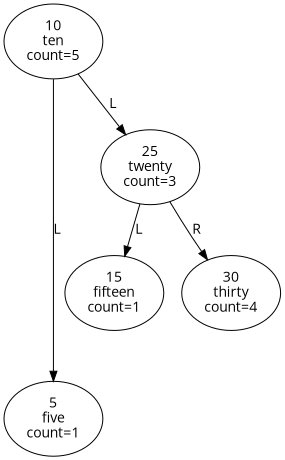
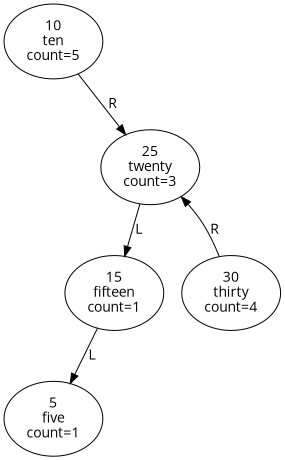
edge "10 ten count=5" -> "25 twenty count=3": label "L" -> "R"
edge "10 ten count=5" -> "5 five count=1": now "15 fifteen count=1" -> "5 five count=1"
edge "25 twenty count=3" -> "30 thirty count=4": reversed
